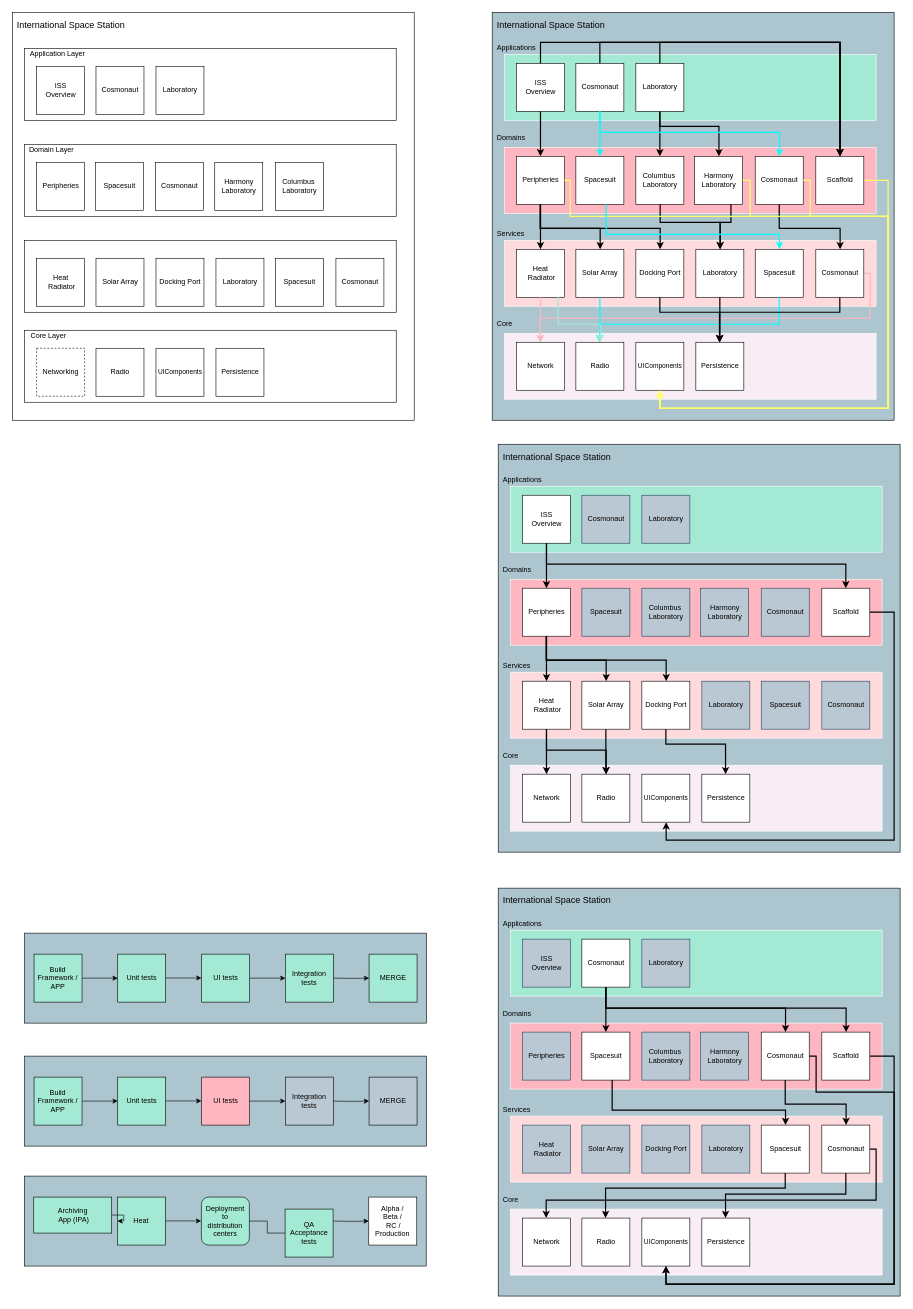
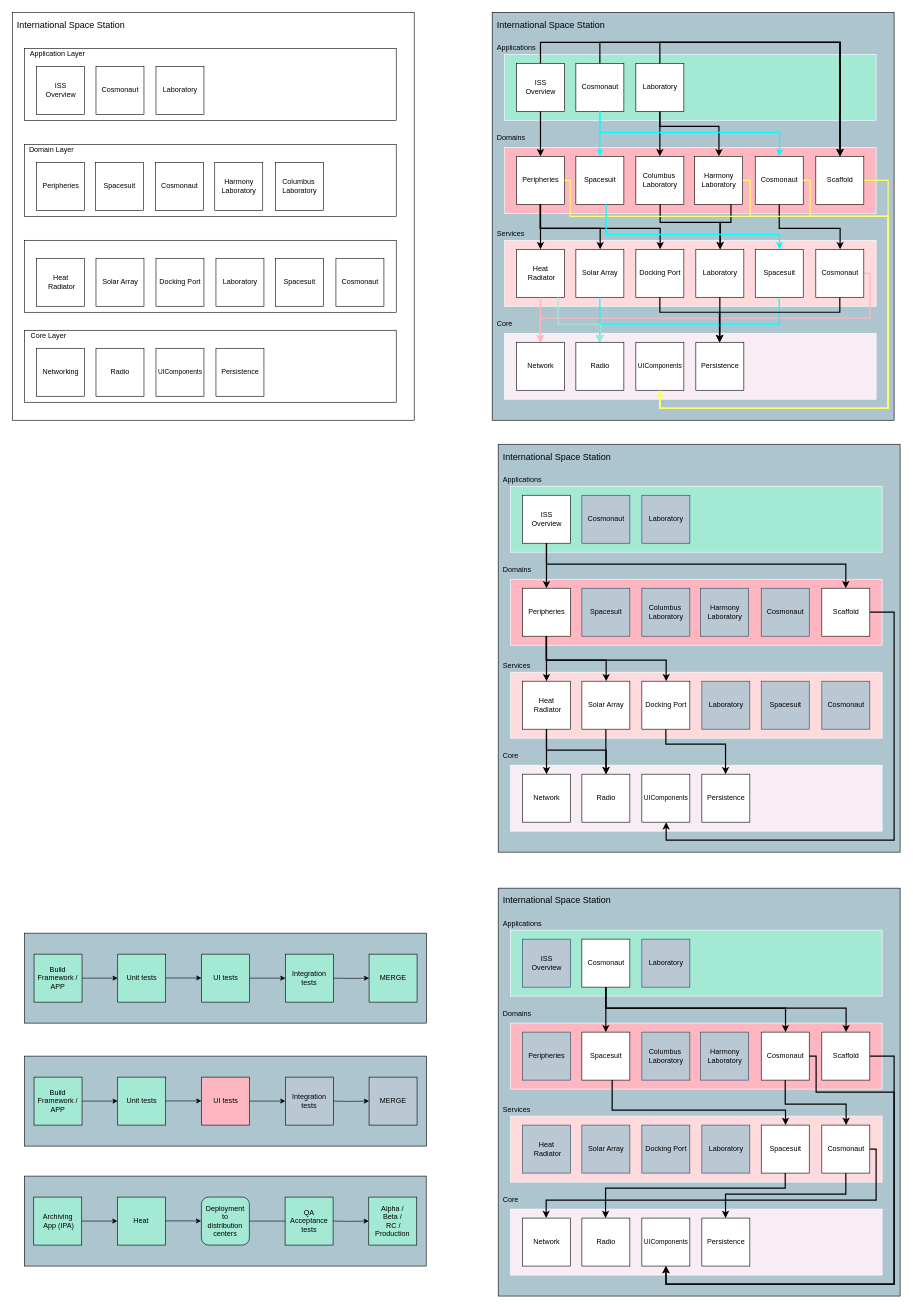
node "Networking": style dashed -> solid
node "Archiving App (IPA)": size 78x36 -> 48x48
node "Alpha / Beta / RC / Production": fillcolor #ffffff -> #a4e9d4
node "QA Acceptance tests": moved (309, 1233) -> (309, 1221)
